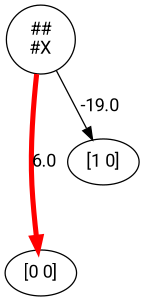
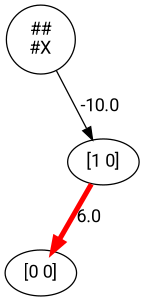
edge "## #X" -> "[1 0]": label "-19.0" -> "-10.0"
edge "## #X" -> "[0 0]": now "[1 0]" -> "[0 0]"
